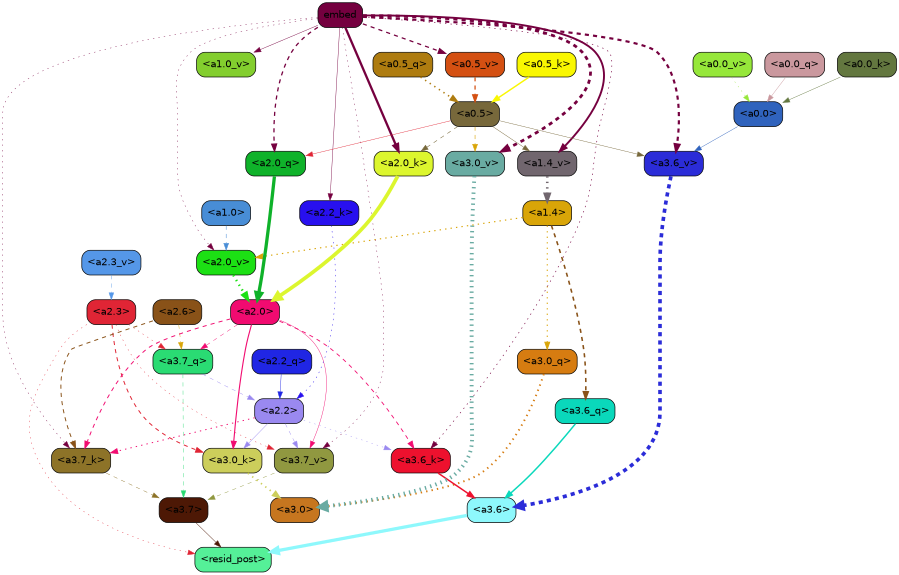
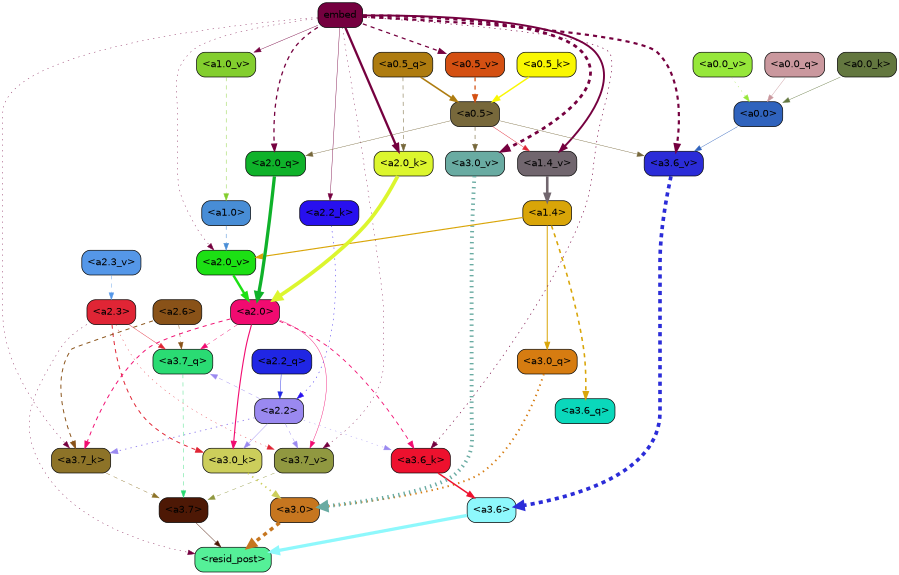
edge "<a0.5_q>" -> "<a0.5>": style dotted -> solid
edge "<a1.0_v>" -> "<a1.0>": added
edge "<a0.5>" -> "<a3.0_v>": color #d9a508 -> #77683b
edge "<a0.5>" -> "<a2.0_q>": color #e02535 -> #77683b
edge "<a0.5>" -> "<a2.0_k>": now "<a0.5_q>" -> "<a2.0_k>"
edge "<a0.5>" -> "<a1.4_v>": color #77683b -> #e02535
edge "<a1.4_v>" -> "<a1.4>": style dotted -> solid
edge "<a1.4>" -> "<a2.0_v>": style dotted -> solid
edge "<a1.4>" -> "<a3.0_q>": style dotted -> solid
edge "<a2.0_v>" -> "<a2.0>": style dotted -> solid
edge "<a1.4>" -> "<a3.6_q>": color #895218 -> #d9a508
edge "<a2.6>" -> "<a3.7_q>": color #d9a508 -> #895218
edge "<a2.3>" -> "<a3.7_q>": style dotted -> solid
edge "<a3.7_q>" -> "<a2.2>": reversed
edge "<a2.2>" -> "<a3.7_k>": color #f10b70 -> #9a89f0
edge "<a3.6_q>" -> "<a3.6>": removed
edge "<a2.3>" -> "<resid_post>": color #e02535 -> #75003f
edge "<a3.0>" -> "<resid_post>": added
